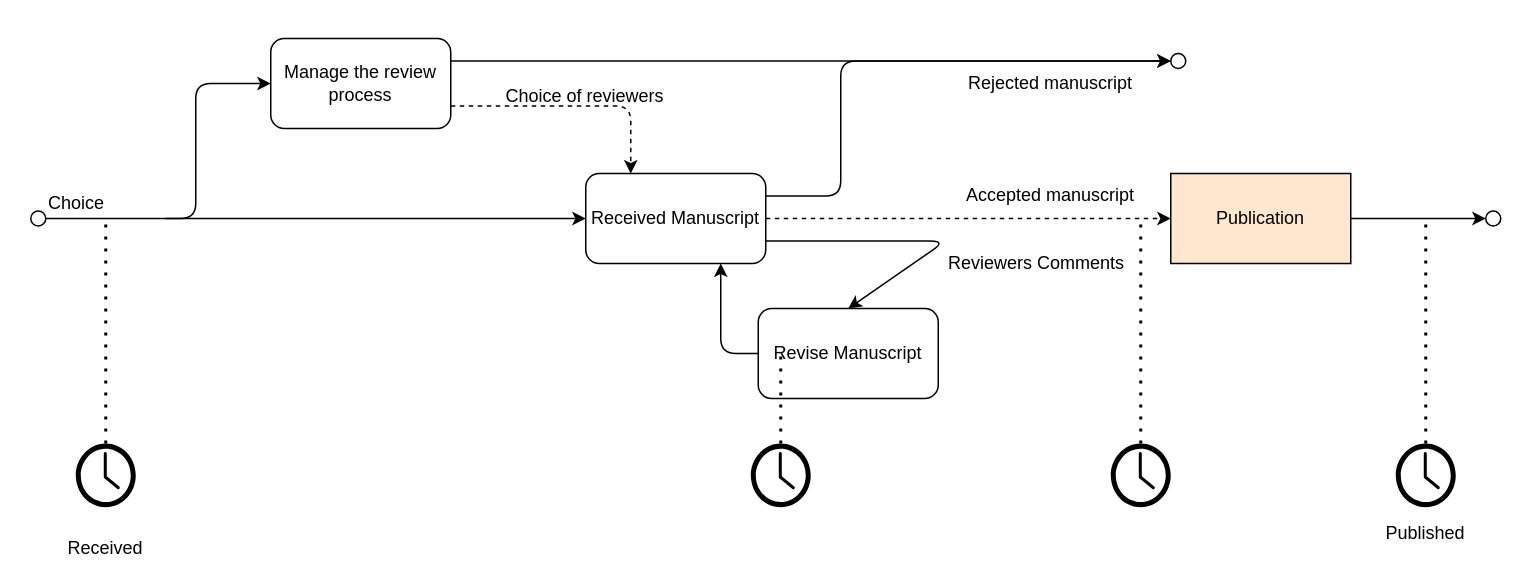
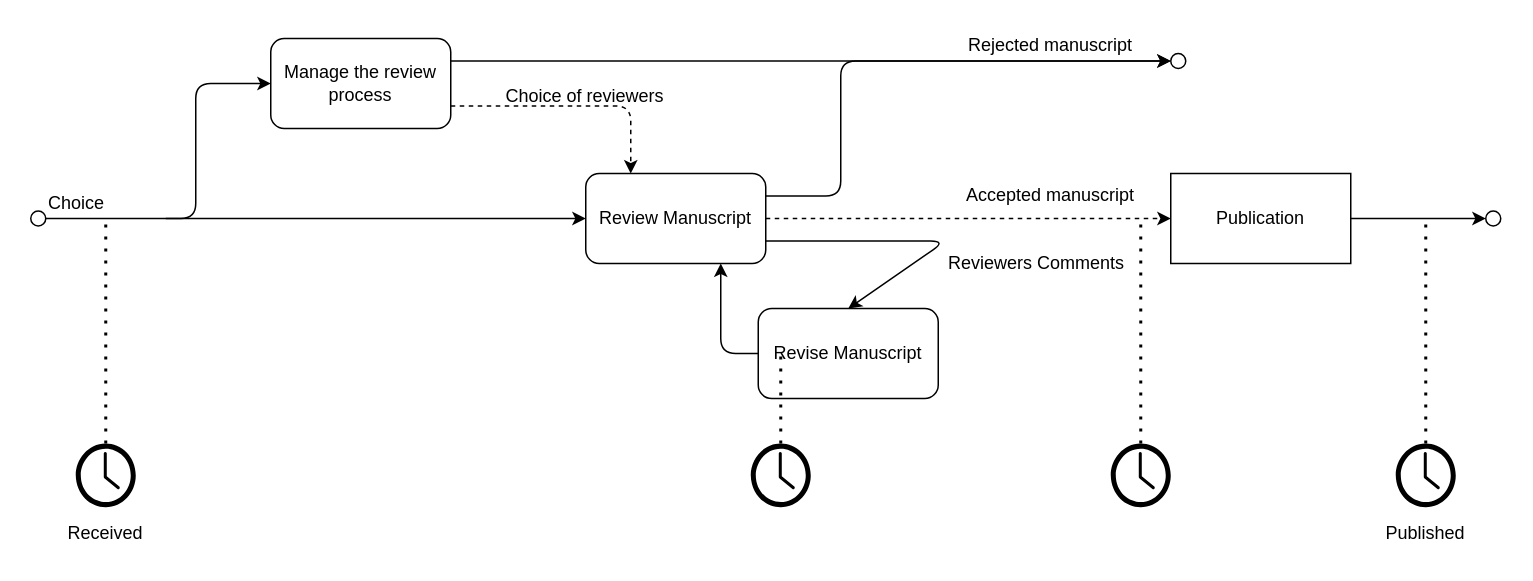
node "Rejected manuscript": moved (1051, 83) -> (1051, 46)
node "Received Manuscript": label "Received Manuscript" -> "Review Manuscript"
node "Publication": fillcolor #ffe6cc -> #ffffff
node "Received": moved (106, 548) -> (106, 533)
